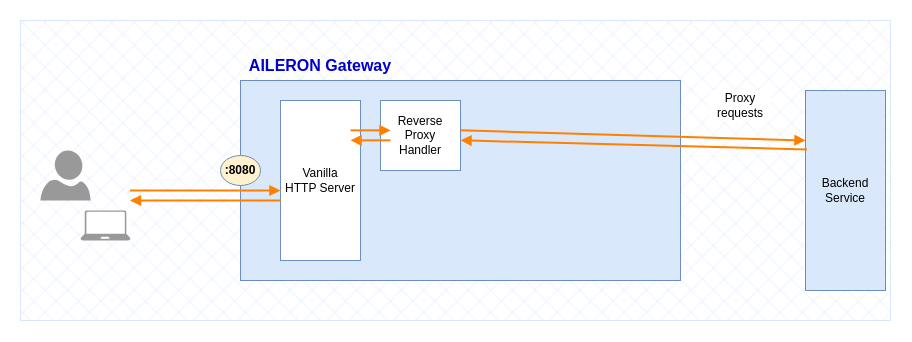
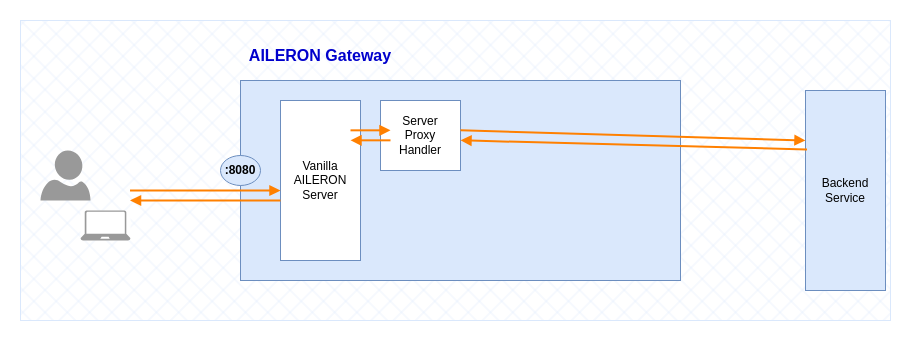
node "AILERON Gateway": moved (321, 66) -> (321, 56)
node "Proxy requests": removed
node "Reverse Proxy Handler": label "Reverse Proxy Handler" -> "Server Proxy Handler"
node ":8080": fillcolor #fff2cc -> #dae8fc
node "Vanilla HTTP Server": label "Vanilla HTTP Server" -> "Vanilla AILERON Server"
